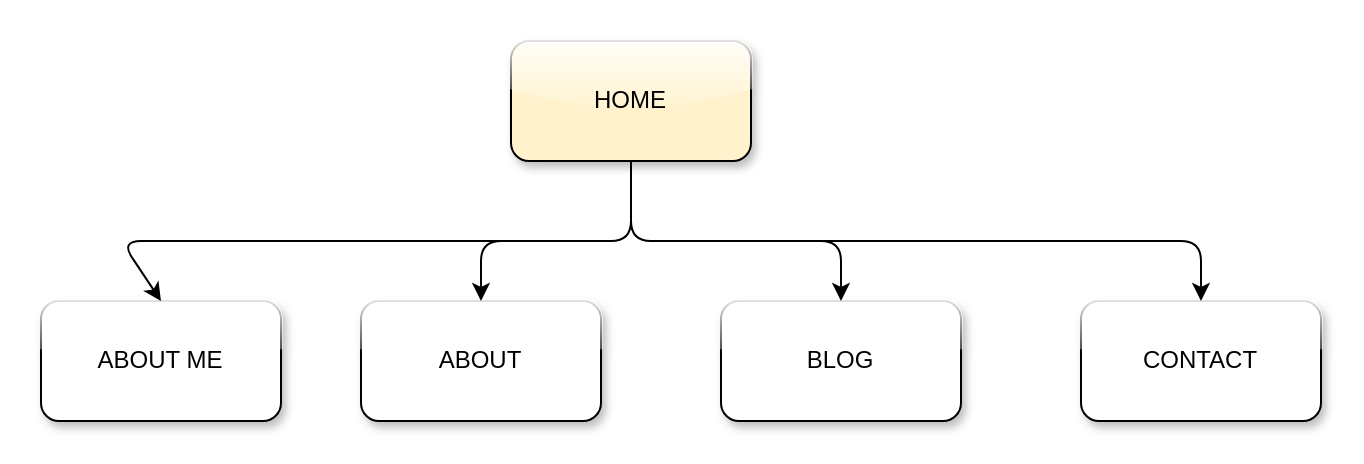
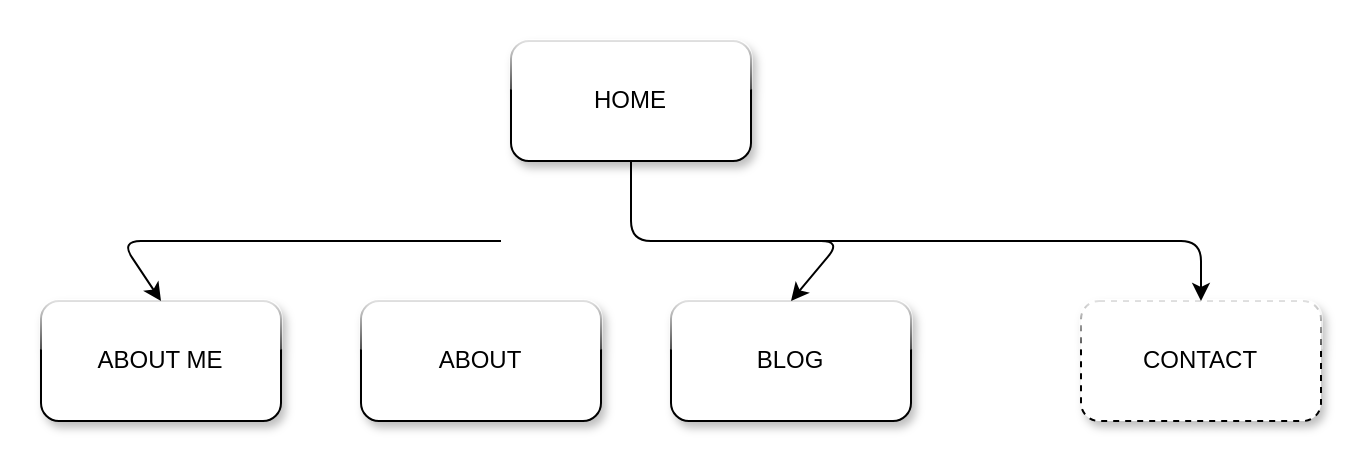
node "HOME": fillcolor #fff2cc -> #ffffff
edge "HOME" -> "ABOUT": removed
node "BLOG": moved (841, 361) -> (791, 361)
node "CONTACT": style solid -> dashed
